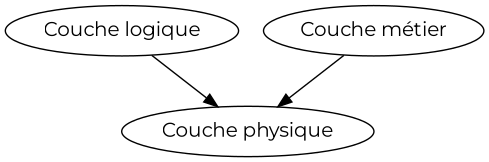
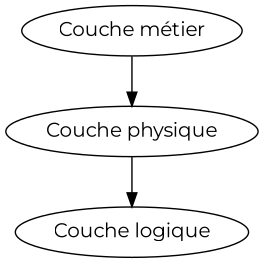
edge "Couche logique" -> "Couche physique": reversed
